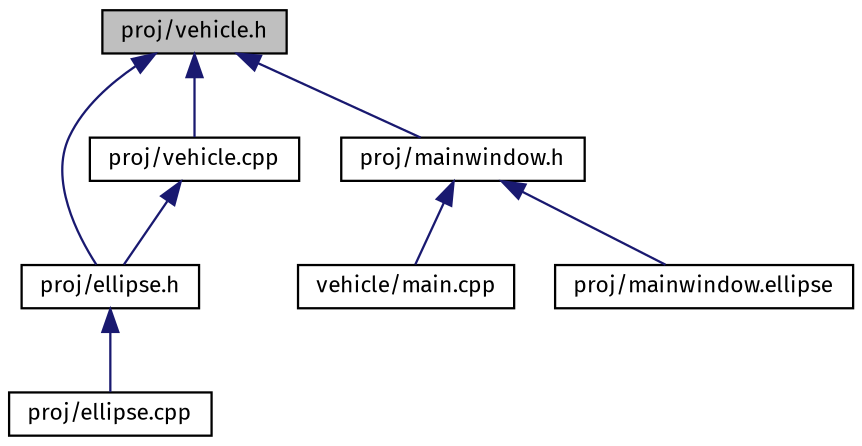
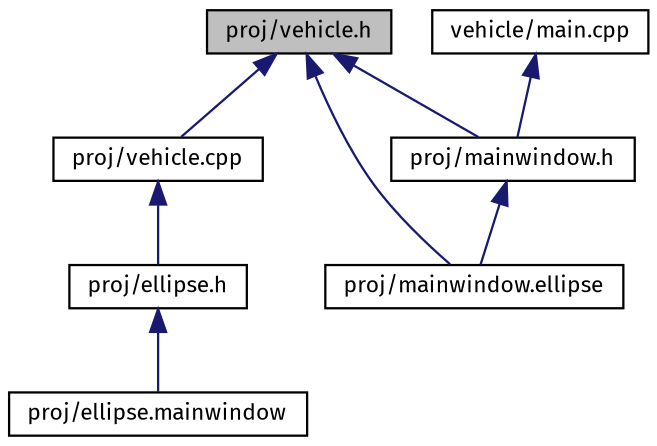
edge "proj/ellipse.h" -> "proj/vehicle.h": now "proj/mainwindow.ellipse" -> "proj/vehicle.h"
edge "vehicle/main.cpp" -> "proj/mainwindow.h": reversed
node "proj/ellipse.cpp": label "proj/ellipse.cpp" -> "proj/ellipse.mainwindow"
